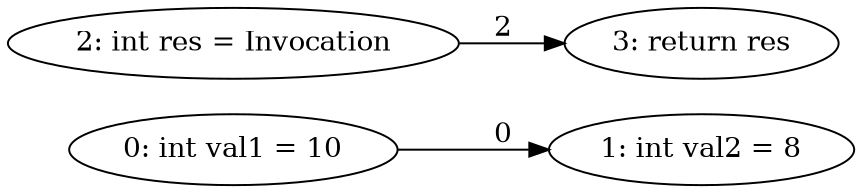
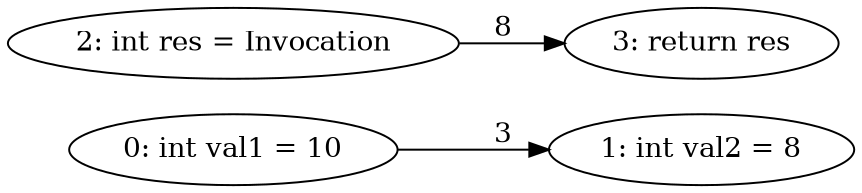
edge "2: int res = Invocation" -> "3: return res": label "2" -> "8"
edge "0: int val1 = 10" -> "1: int val2 = 8": label "0" -> "3"
